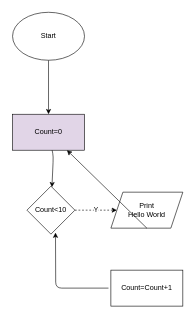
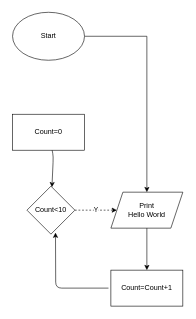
edge "Start" -> "Count=0": now "Start" -> "Print Hello World"
node "Count=0": fillcolor #e1d5e7 -> #ffffff
edge "Print Hello World" -> "Count=0": now "Print Hello World" -> "Count=Count+1"
